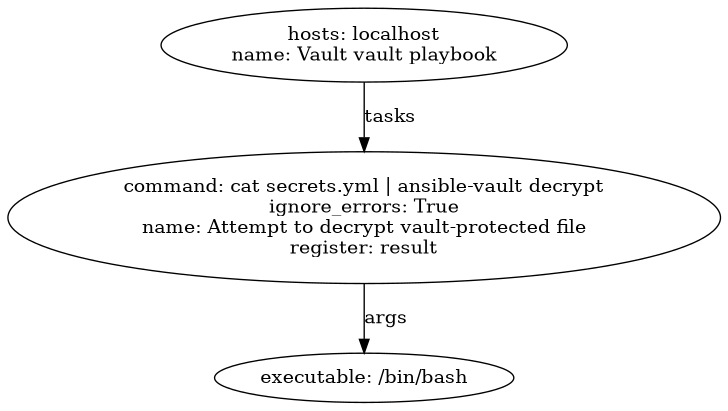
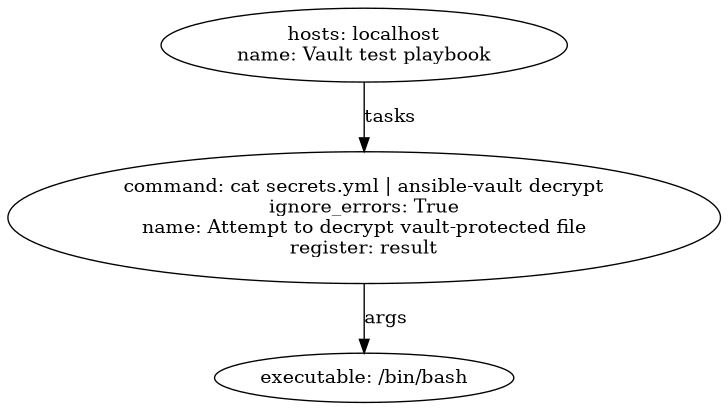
node "hosts: localhost name: Vault vault playbook": label "hosts: localhost name: Vault vault playbook" -> "hosts: localhost name: Vault test playbook"
